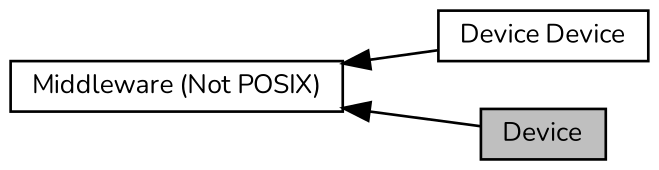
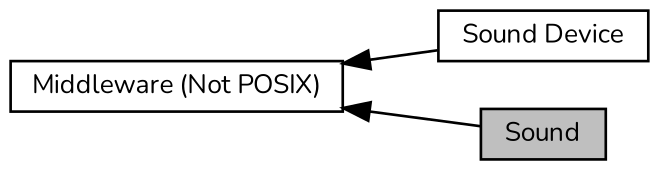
node "Device Device": label "Device Device" -> "Sound Device"
node "Device": label "Device" -> "Sound"
